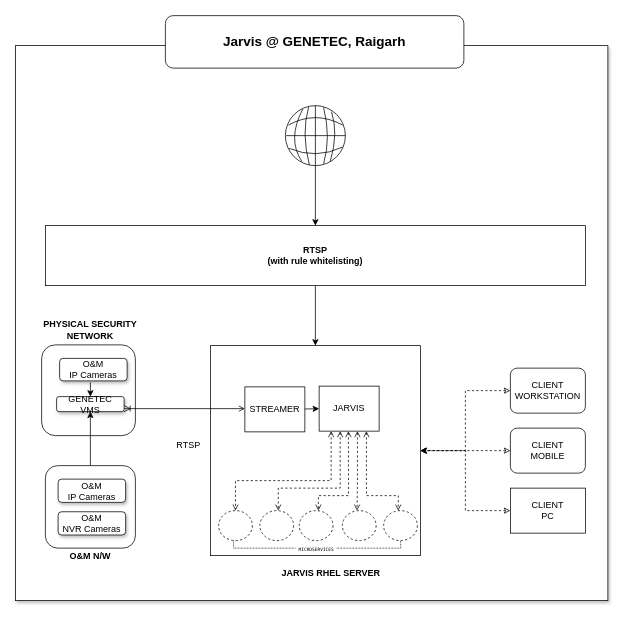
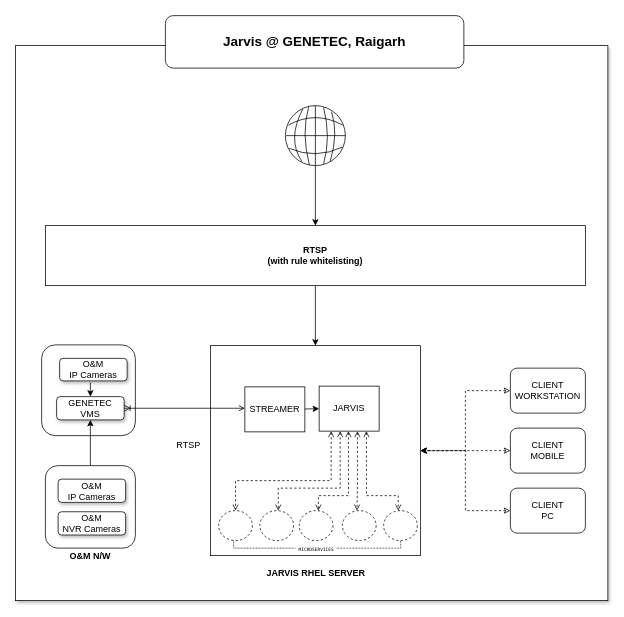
node "PHYSICAL SECURITY NETWORK": removed
node "GENETEC VMS": size 68x15 -> 68x23
node "CLIENT PC": shape rectangle -> rounded rectangle
node "JARVIS RHEL SERVER": moved (331, 573) -> (316, 573)
